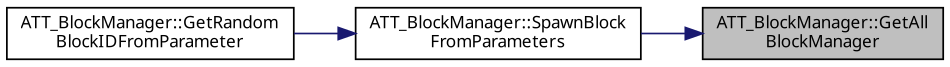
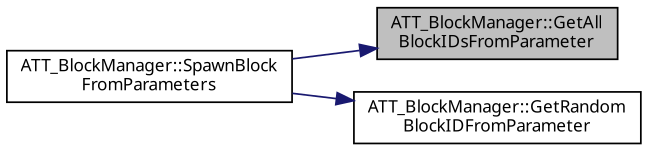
edge "ATT_BlockManager::GetRandom BlockIDFromParameter" -> "ATT_BlockManager::SpawnBlock FromParameters": reversed
node "ATT_BlockManager::GetAll BlockManager": label "ATT_BlockManager::GetAll BlockManager" -> "ATT_BlockManager::GetAll BlockIDsFromParameter"
